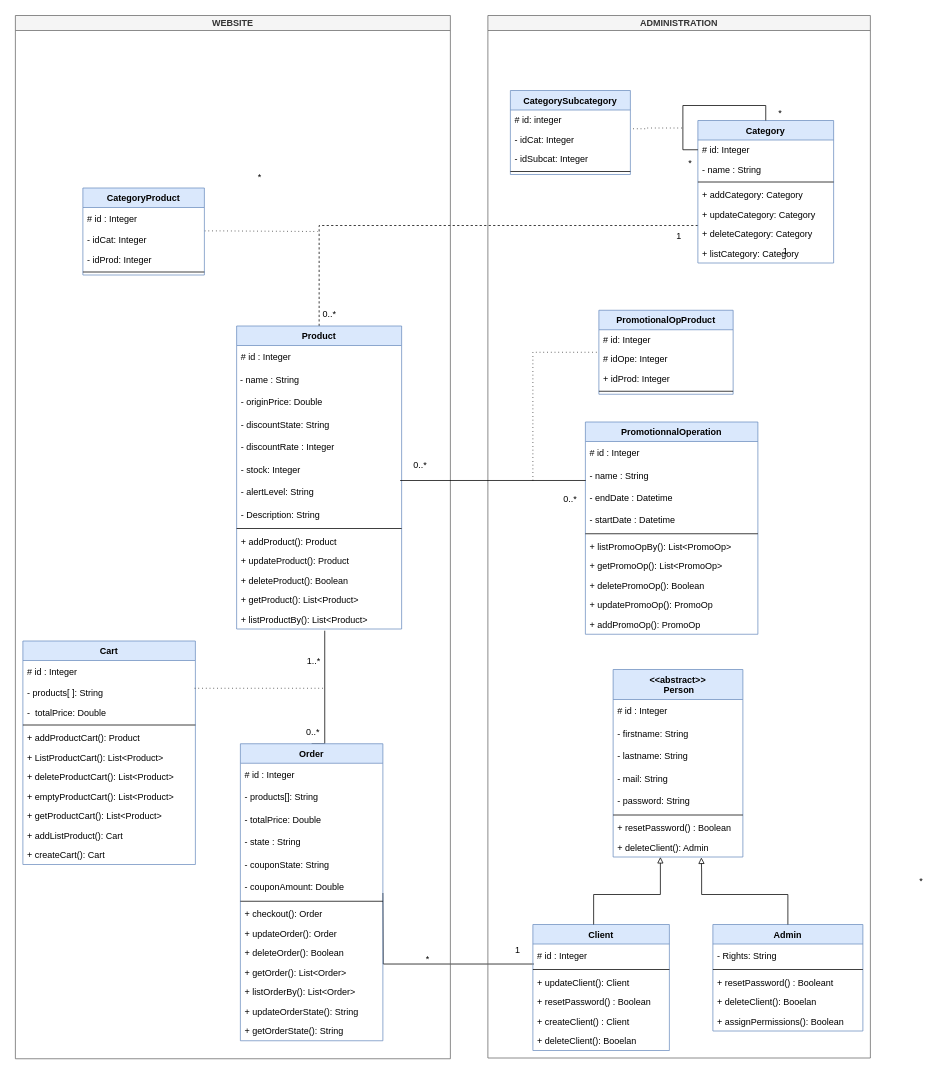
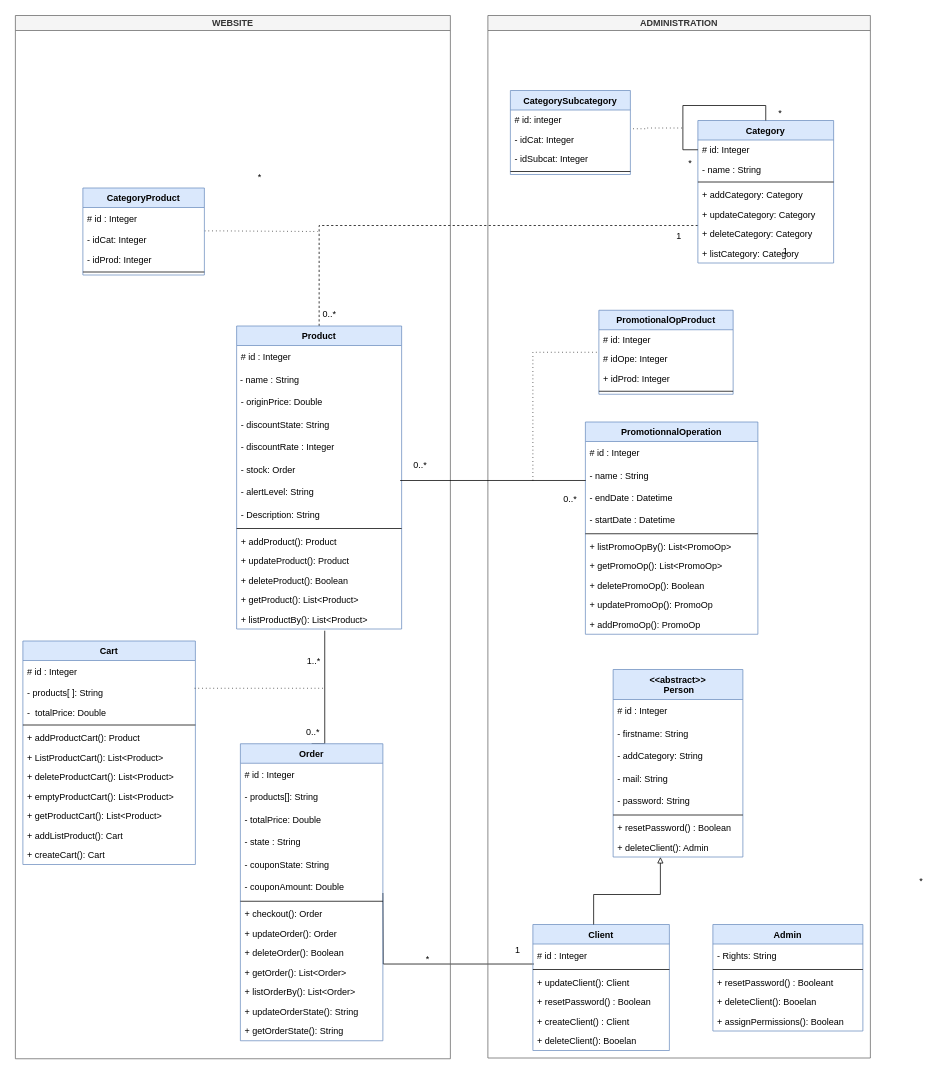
node "- stock: Integer": label "- stock: Integer" -> "- stock: Order"
node "- lastname: String": label "- lastname: String" -> "- addCategory: String"
edge "Admin" -> "+ deleteClient(): Admin": removed
